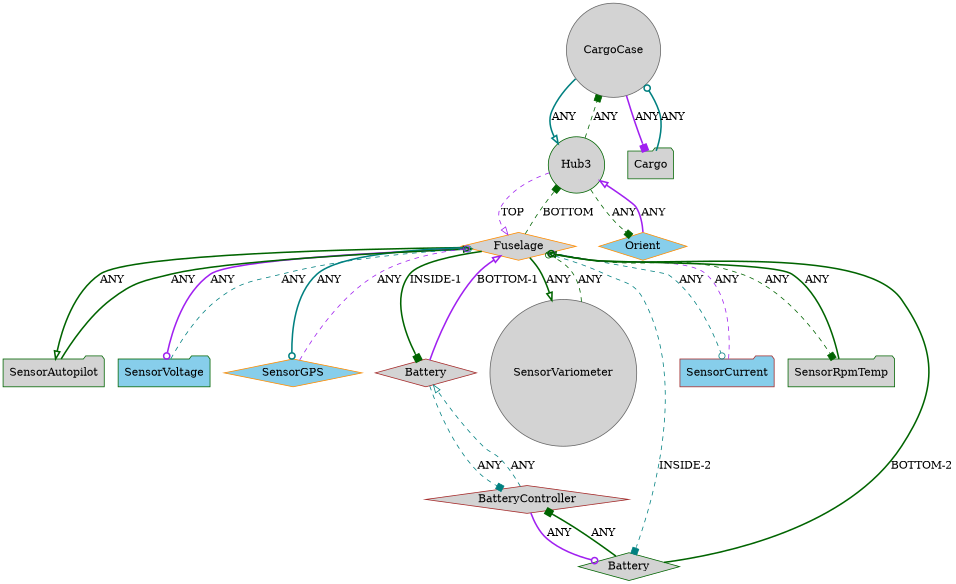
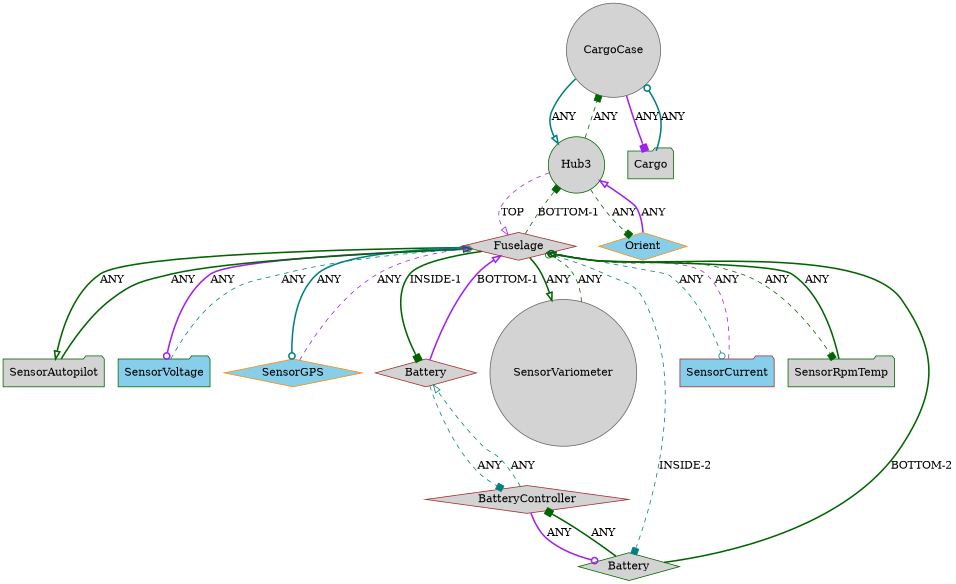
edge "Fuselage" -> "Hub3": label "BOTTOM" -> "BOTTOM-1"
node "Fuselage": color darkorange -> brown
